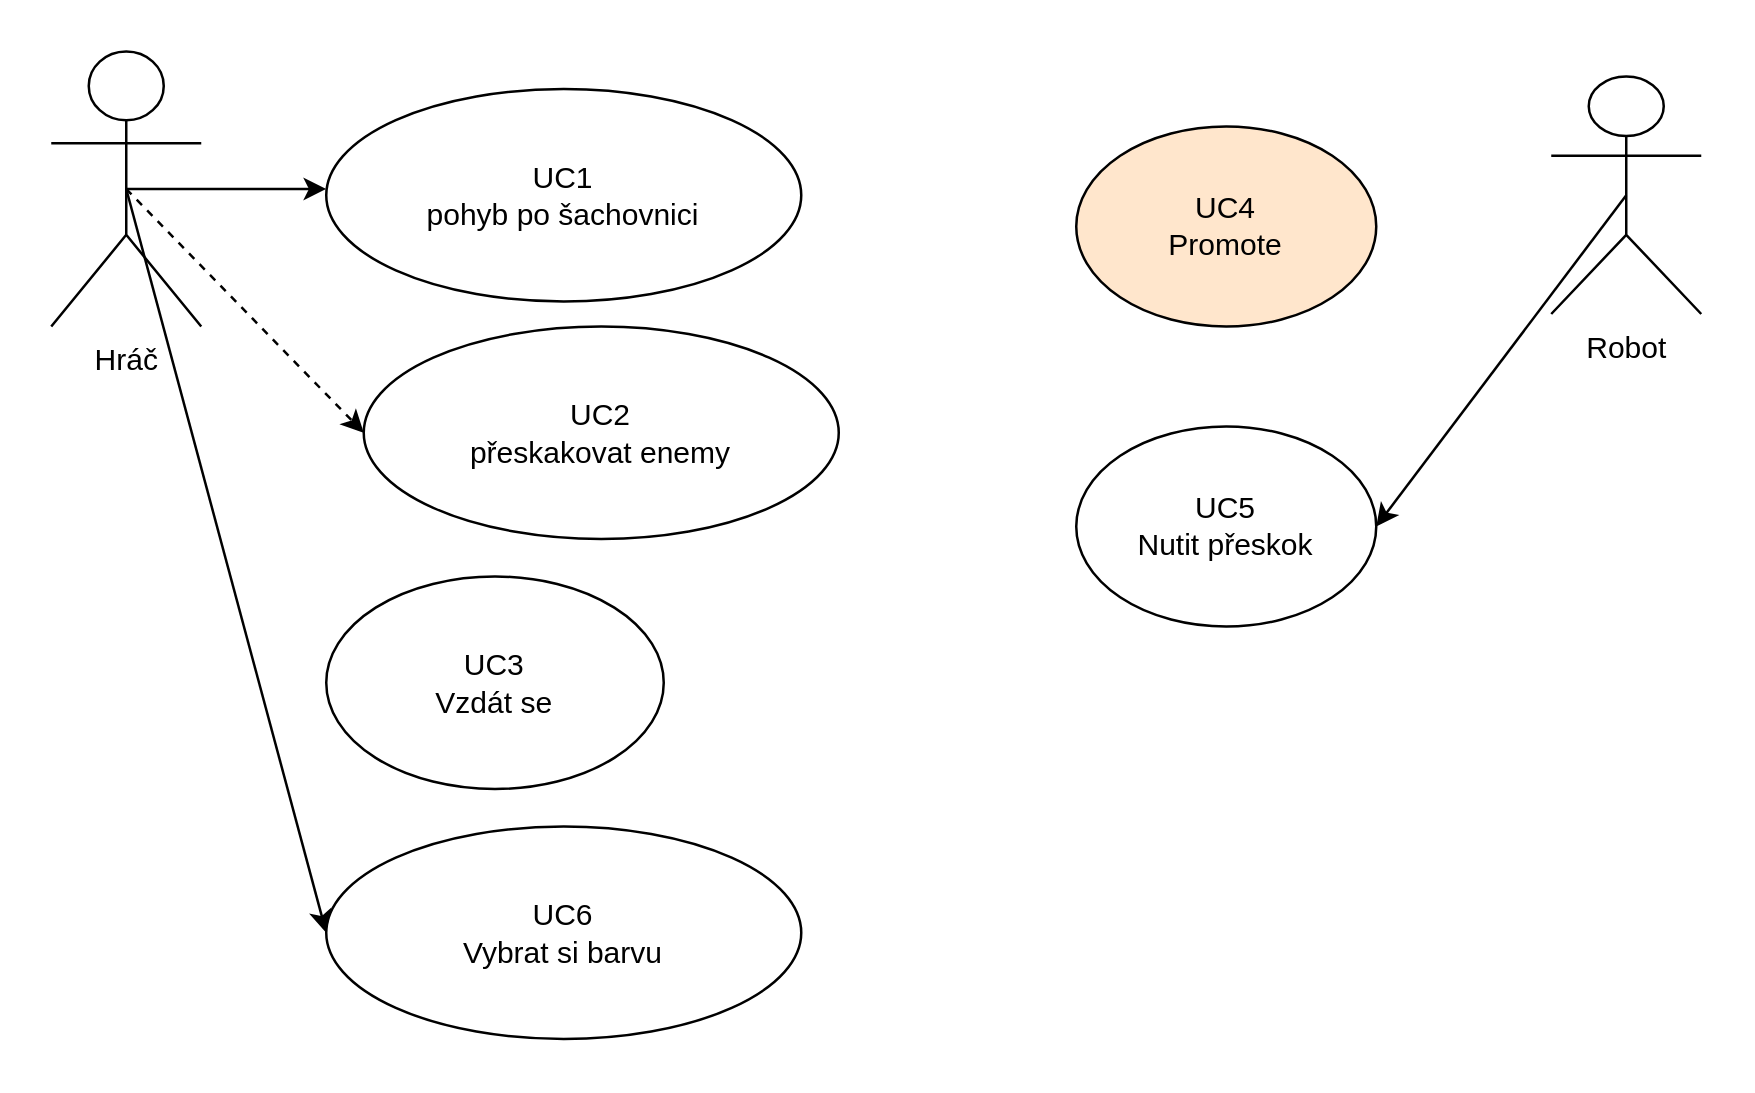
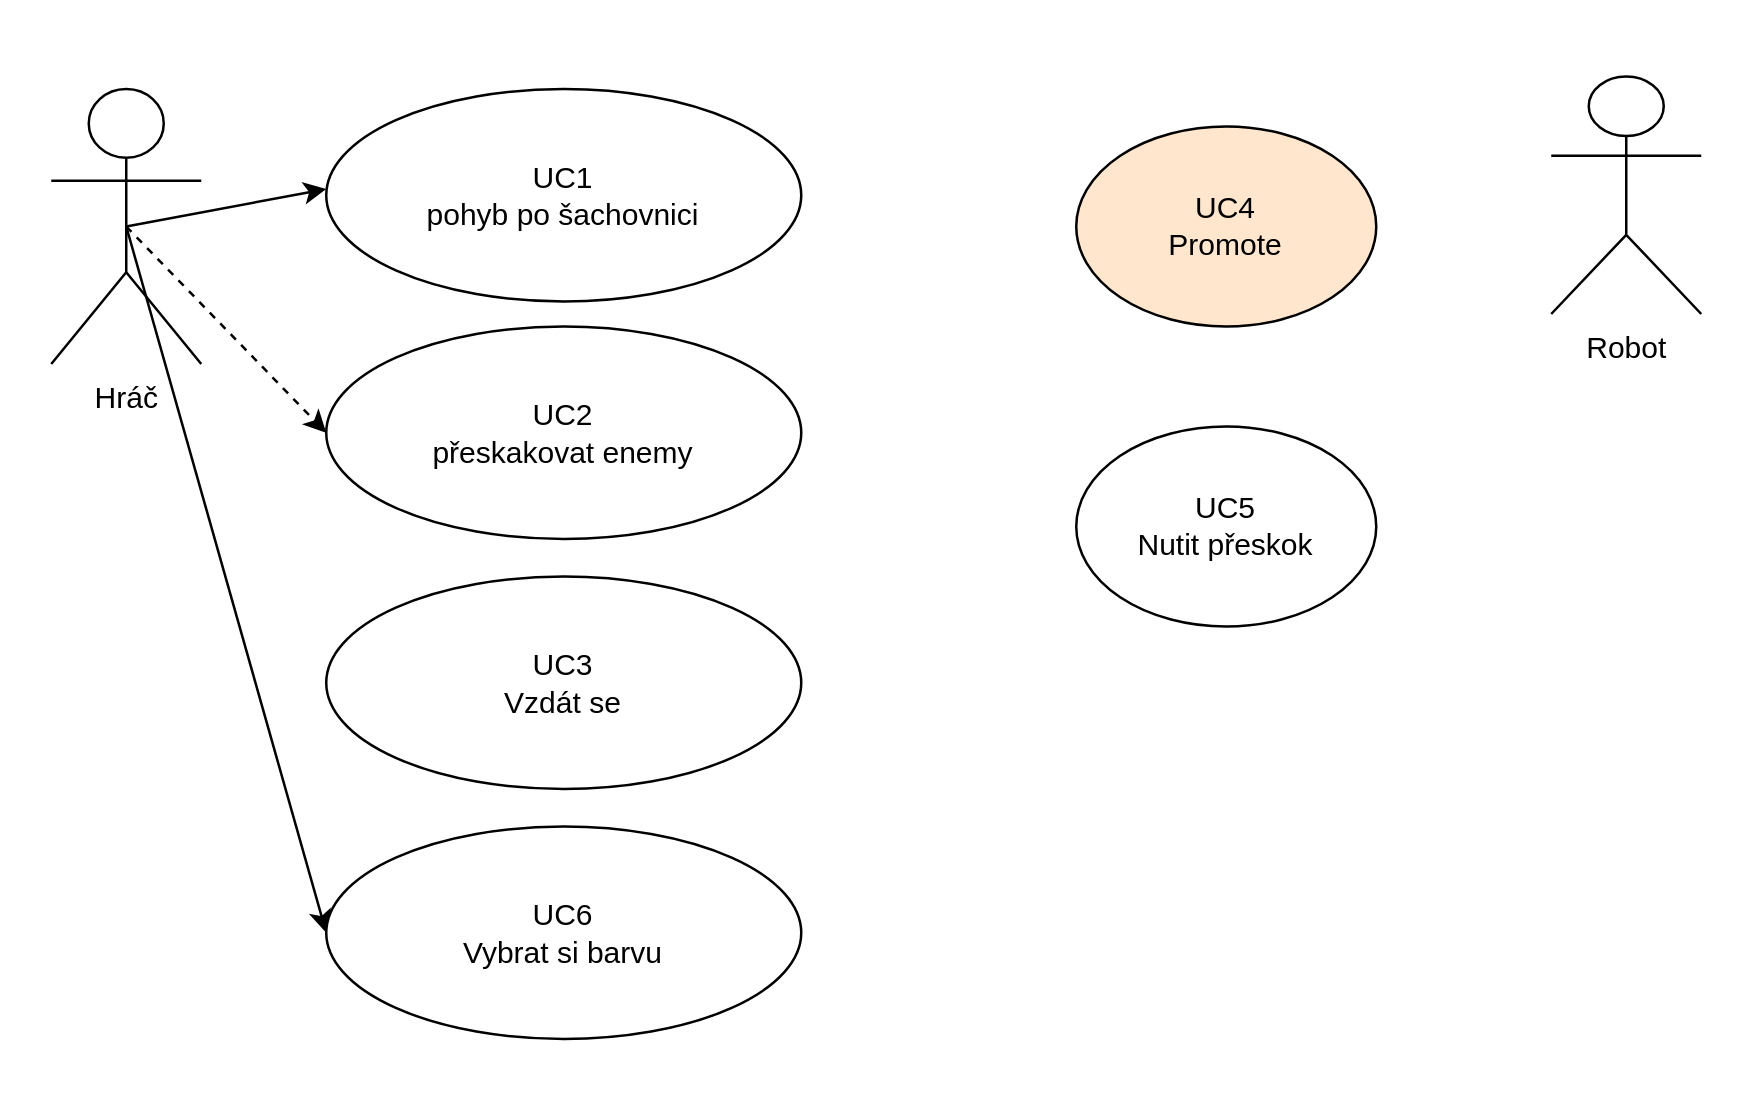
node "Hráč": moved (126, 189) -> (126, 226)
edge "Robot" -> "UC5 Nutit přeskok": removed
node "UC2 přeskakovat enemy": moved (601, 433) -> (564, 433)
node "UC3 Vzdát se": size 338x213 -> 475x213
